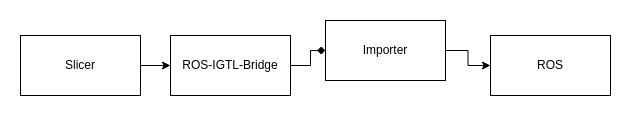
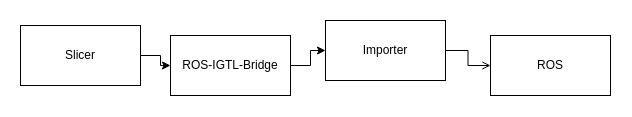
edge "ROS-IGTL-Bridge" -> "Importer": arrowhead diamond -> classic
node "Slicer": moved (81, 66) -> (81, 56)
edge "Importer" -> "ROS": arrowhead classic -> open
